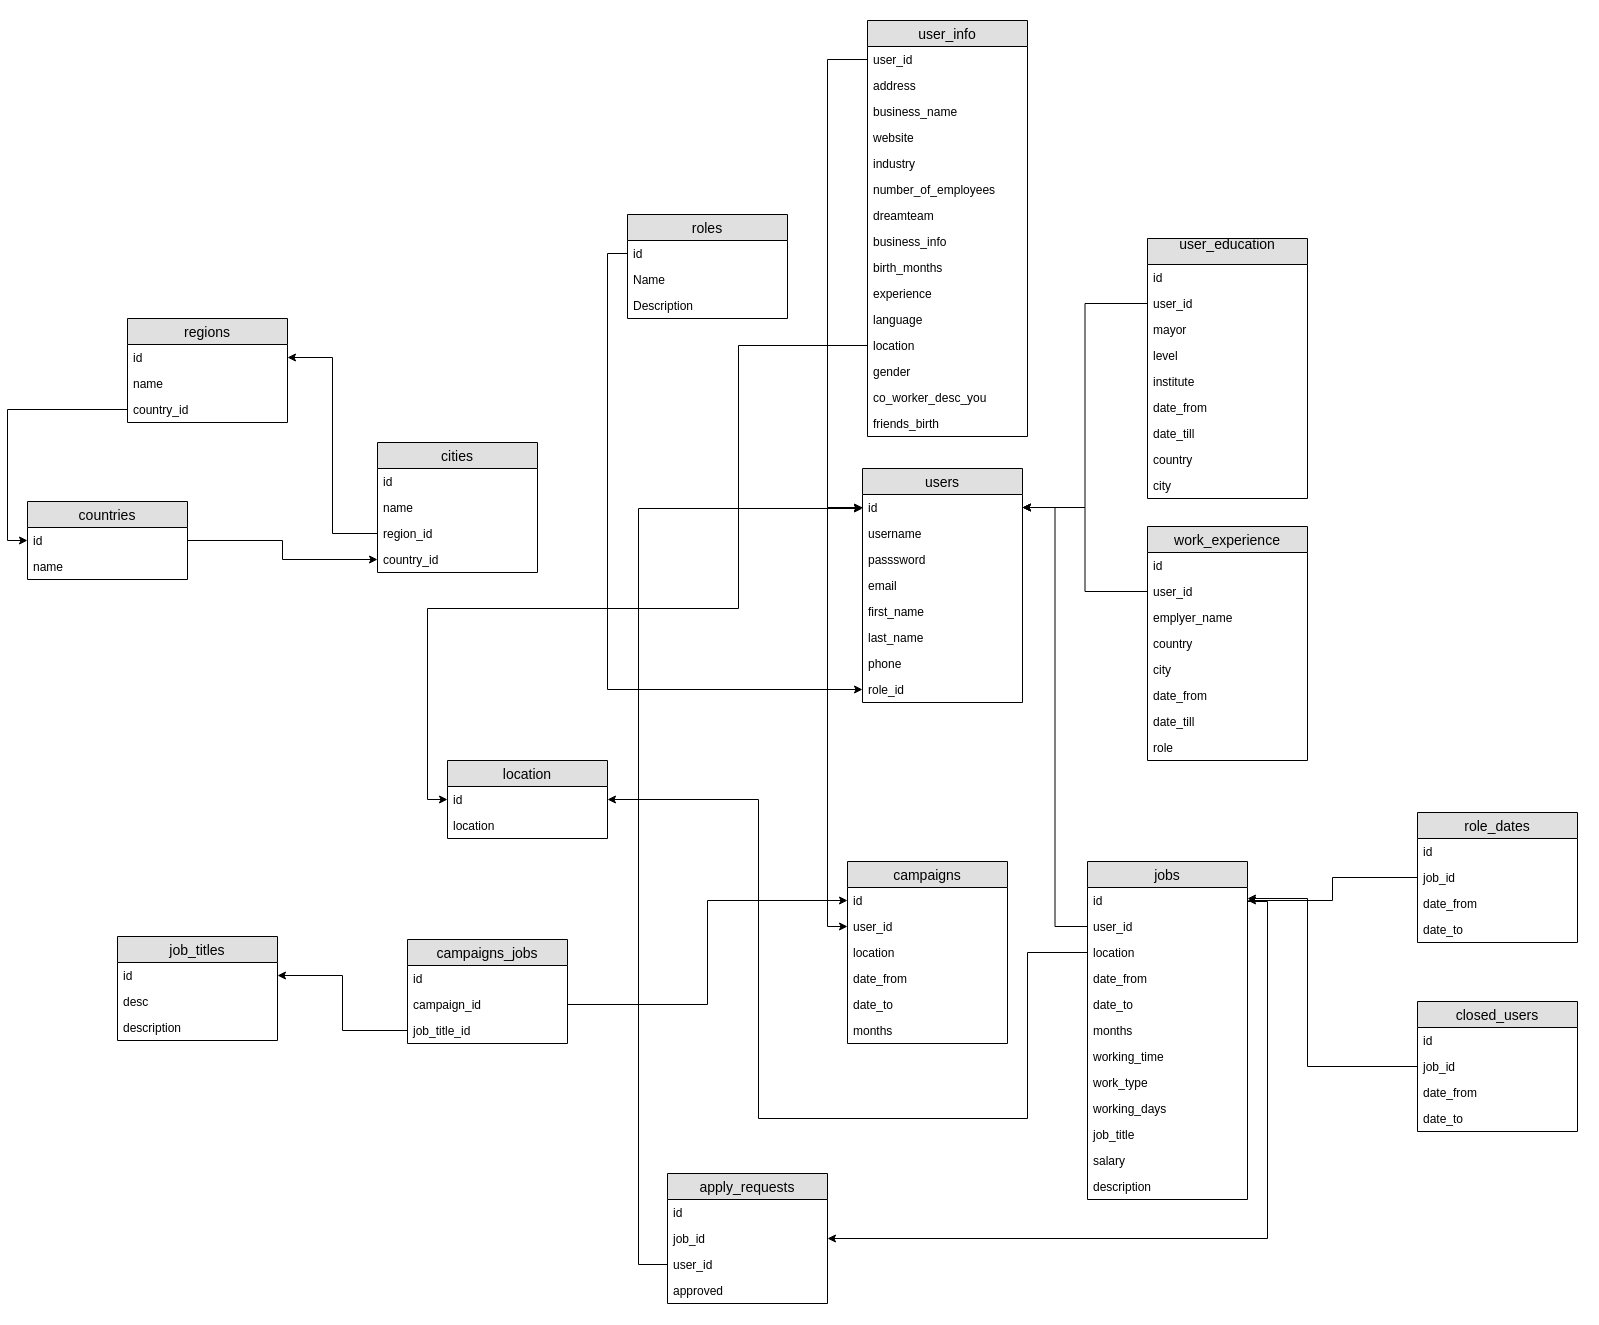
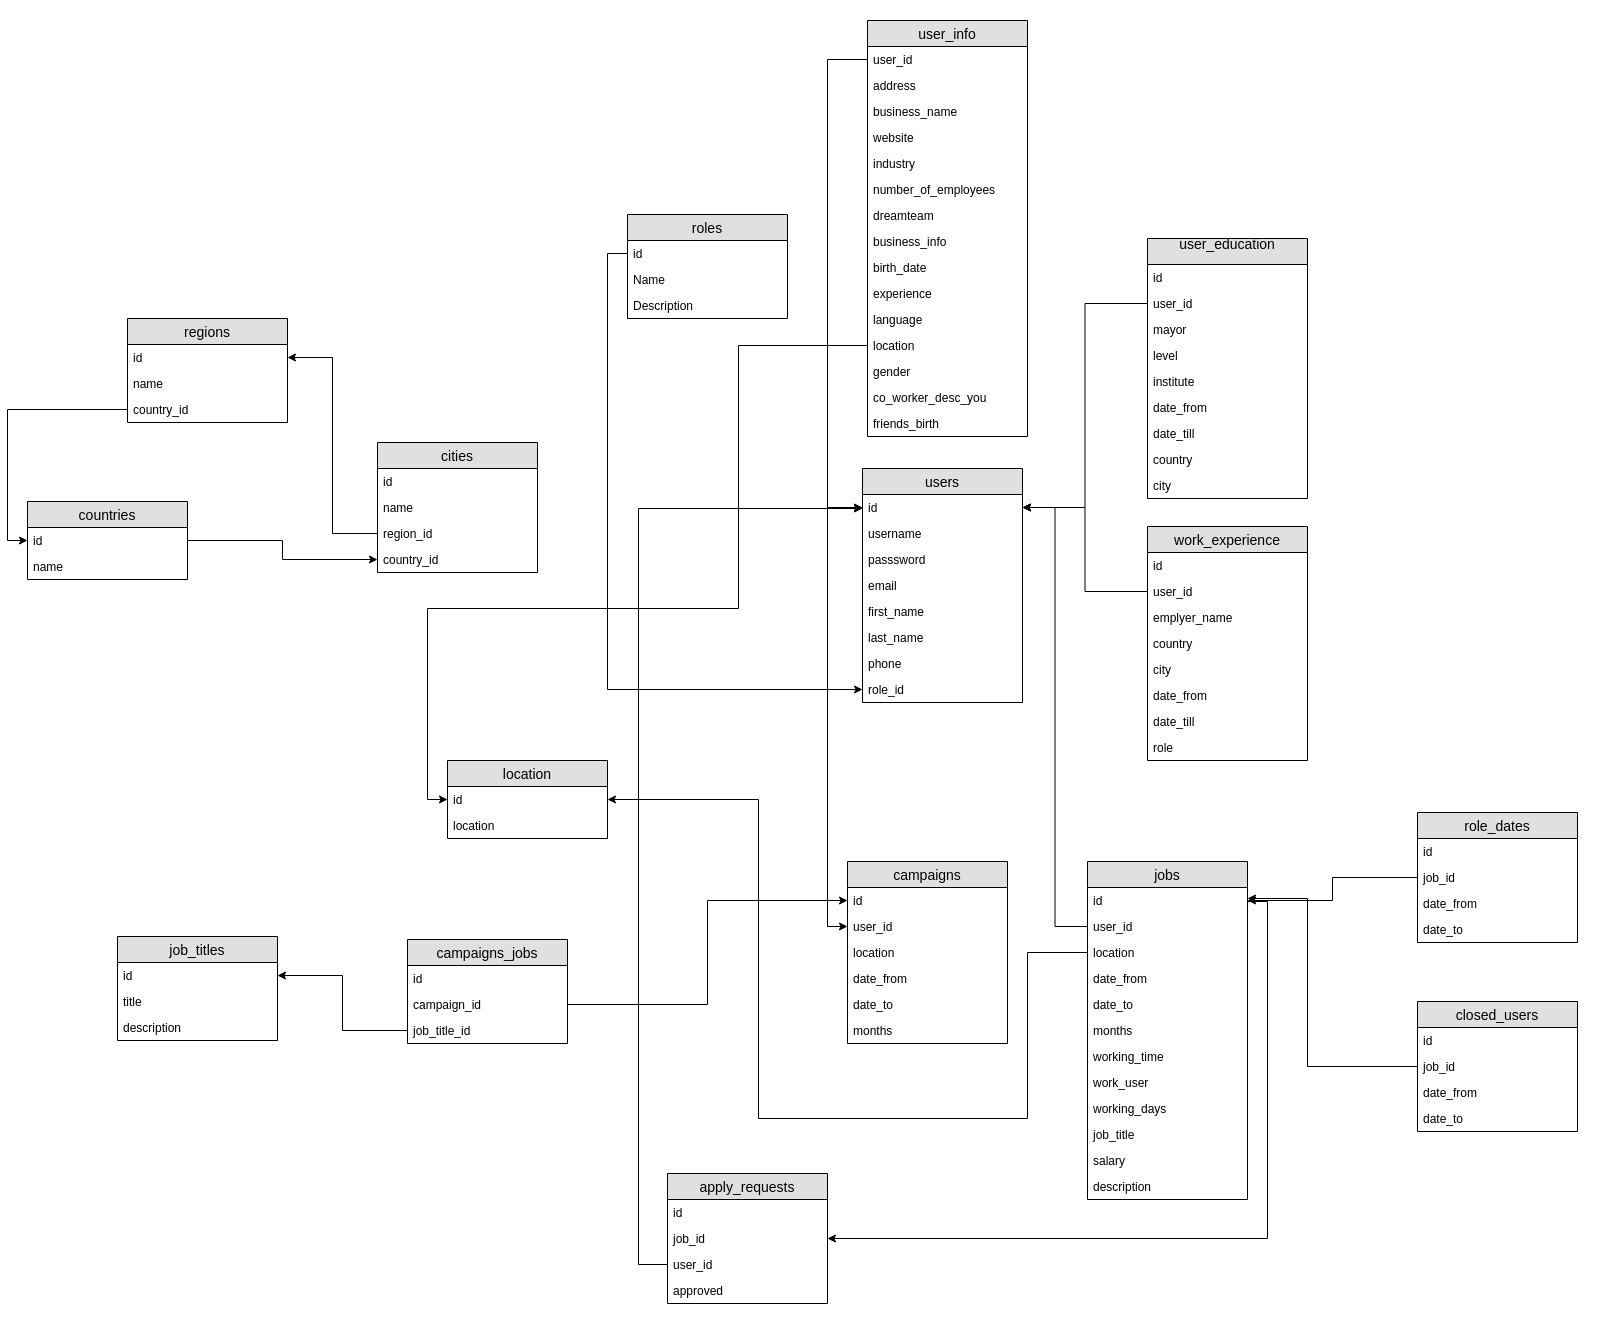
node "birth_months": label "birth_months" -> "birth_date"
node "desc": label "desc" -> "title"
node "work_type": label "work_type" -> "work_user"
